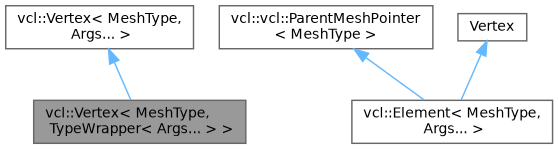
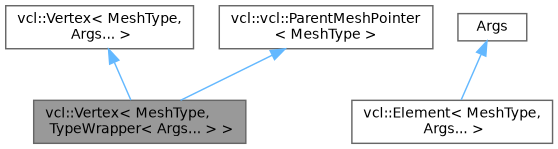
node "Vertex": label "Vertex" -> "Args"
edge "vcl::Element< MeshType, Args... >" -> "vcl::vcl::ParentMeshPointer < MeshType >": now "vcl::Vertex< MeshType, TypeWrapper< Args... > >" -> "vcl::vcl::ParentMeshPointer < MeshType >"
